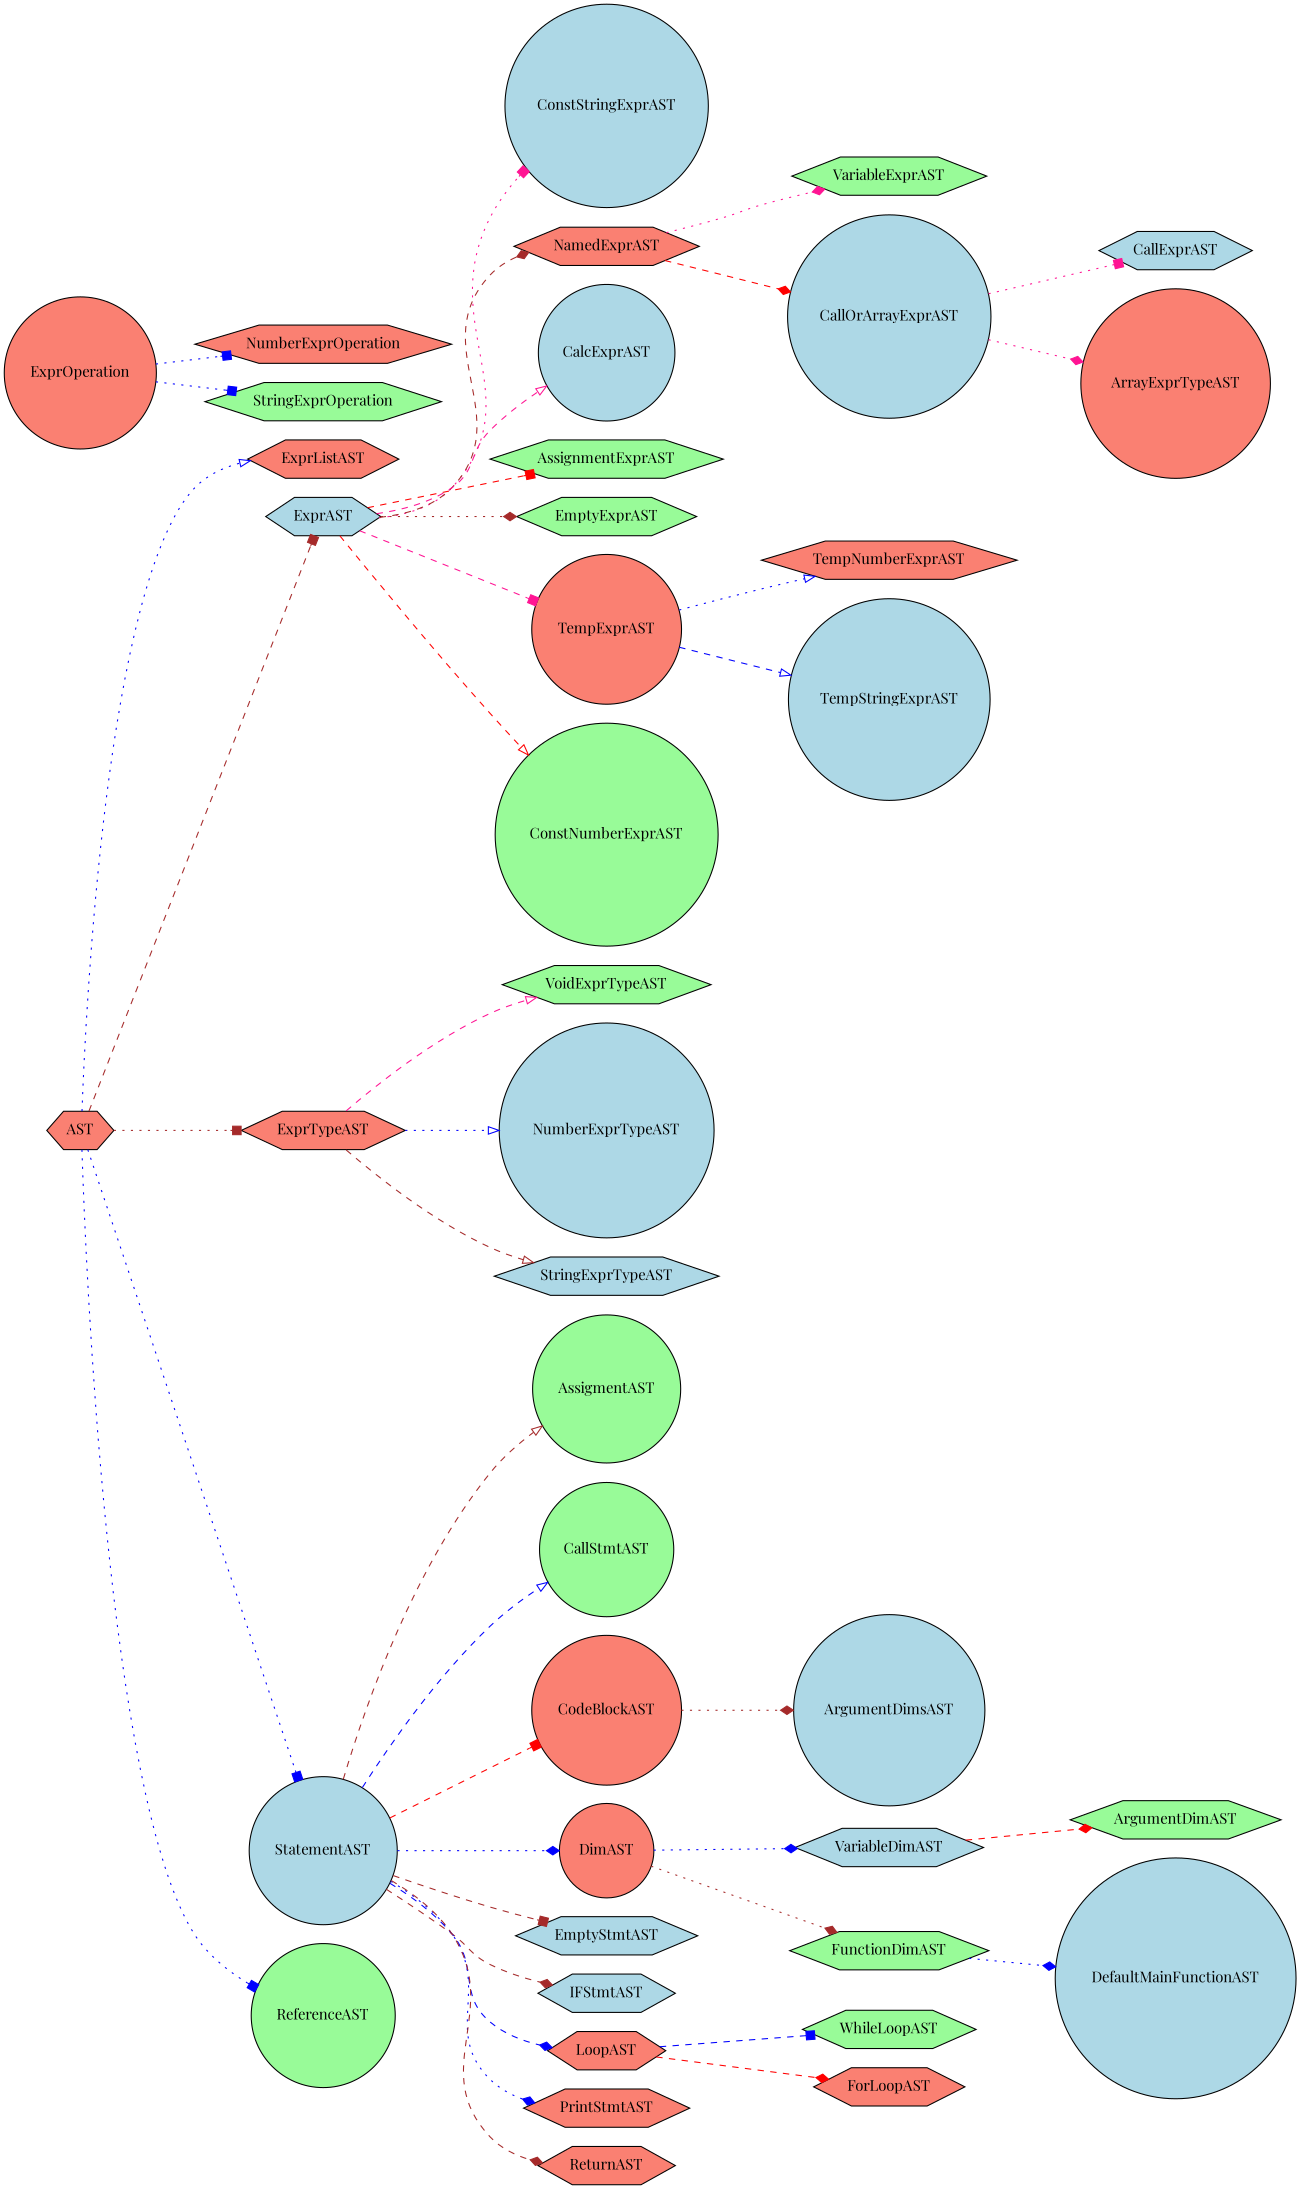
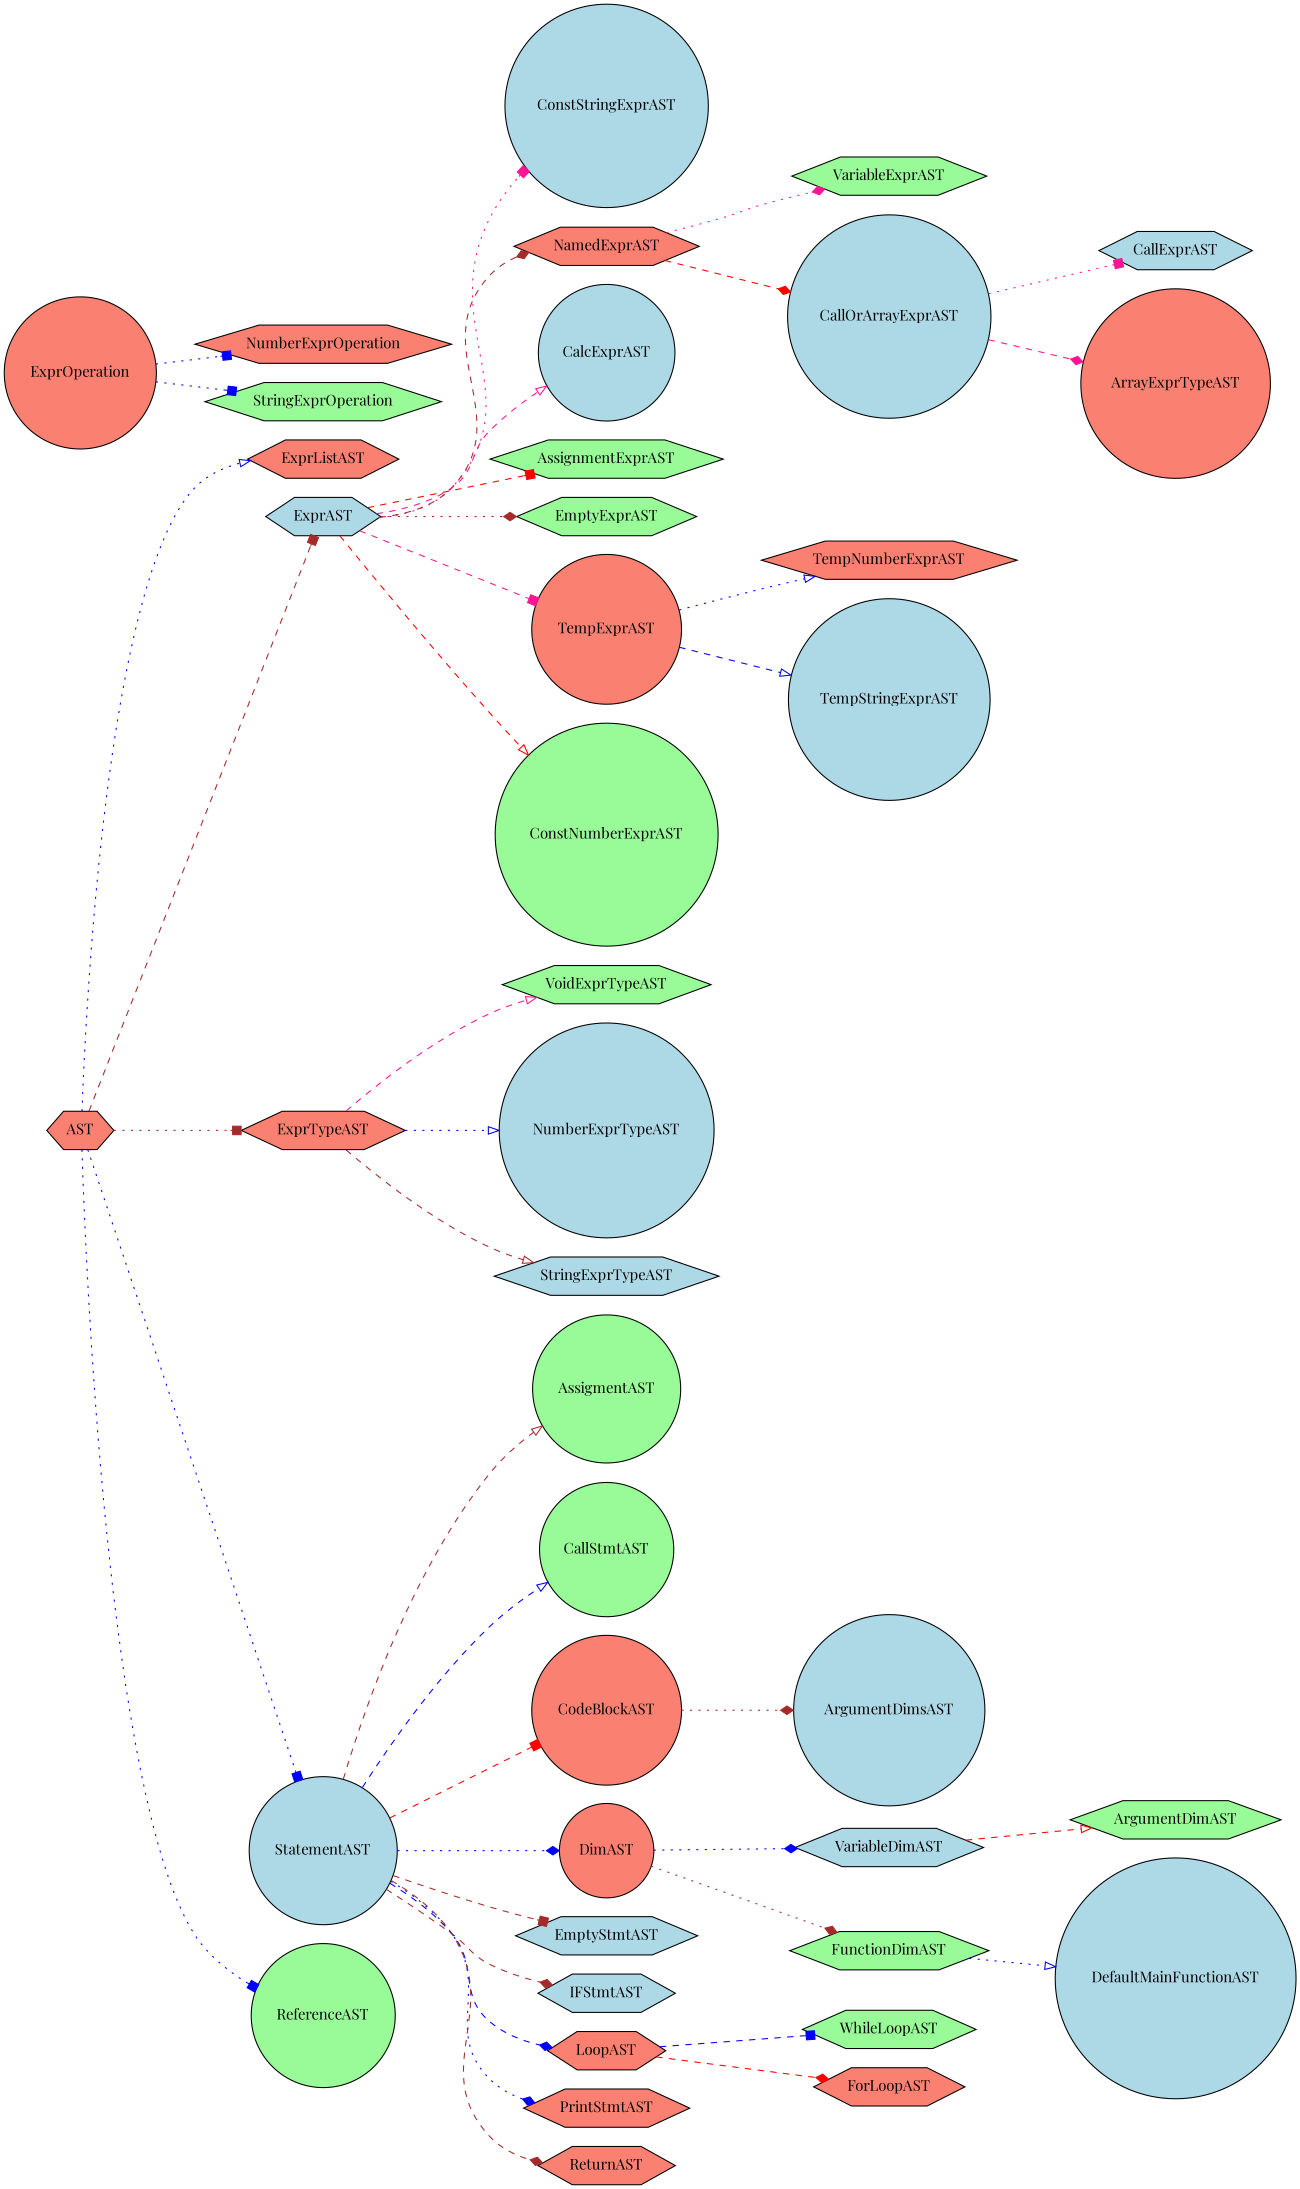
edge "CallOrArrayExprAST" -> "ArrayExprTypeAST": style dotted -> dashed
edge "VariableDimAST" -> "ArgumentDimAST": arrowhead diamond -> onormal
edge "FunctionDimAST" -> "DefaultMainFunctionAST": arrowhead diamond -> onormal
